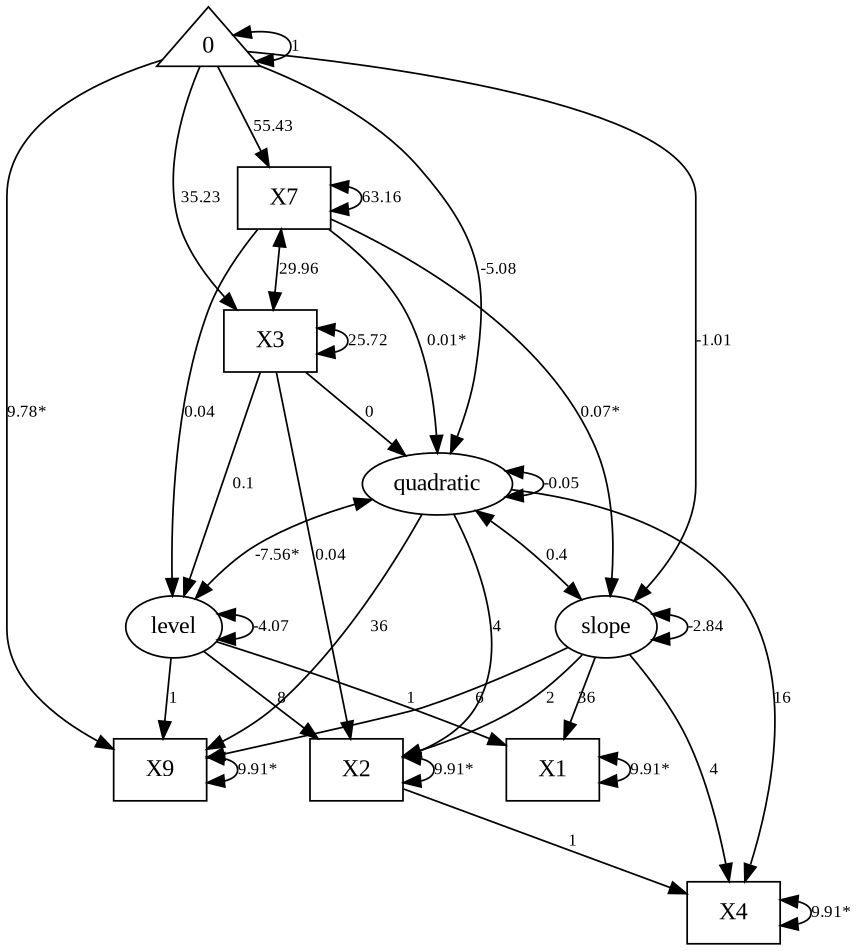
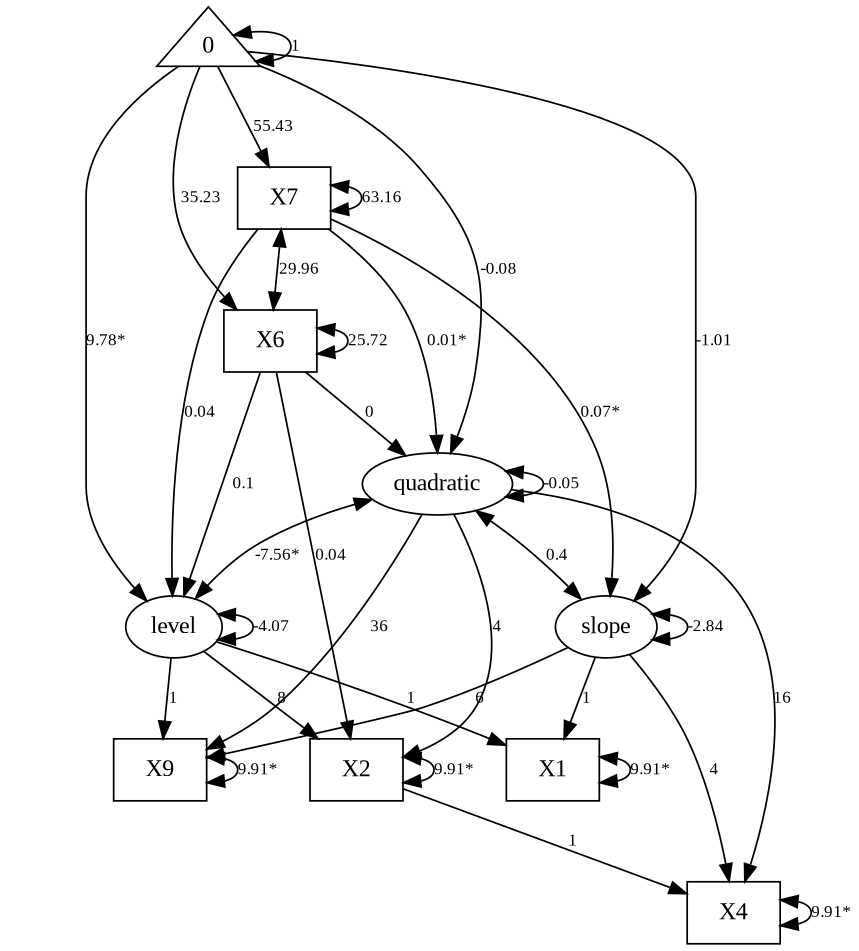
edge "0" -> "quadratic": label "-5.08" -> "-0.08"
node "X3": label "X3" -> "X6"
edge "0" -> "X9": now "0" -> "level"
edge "slope" -> "X1": label "36" -> "1"
edge "slope" -> "X2": removed, label "2"
